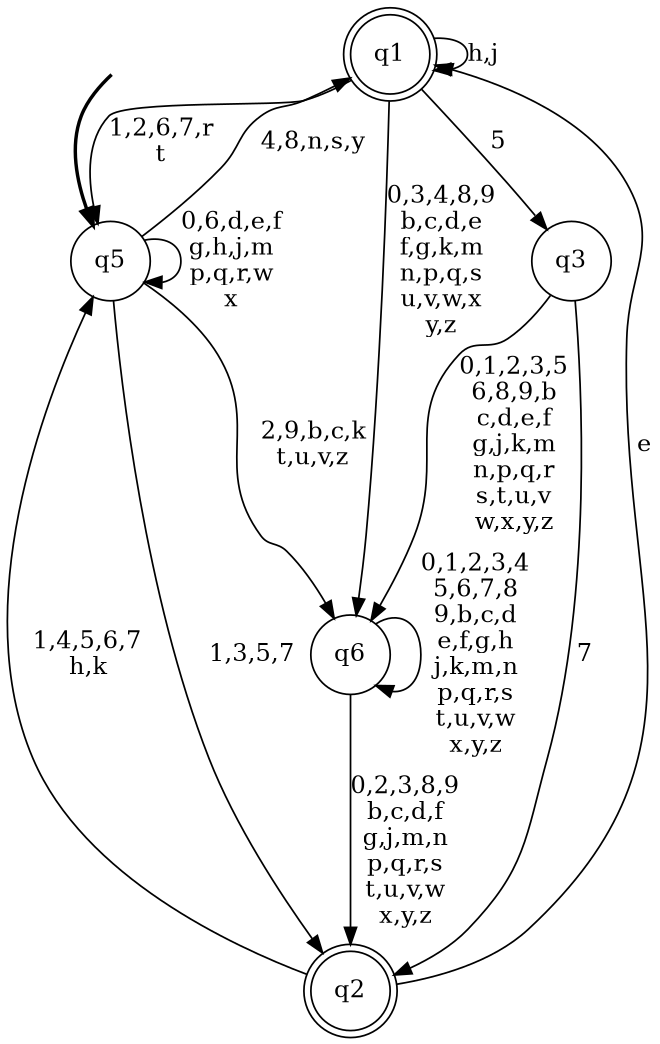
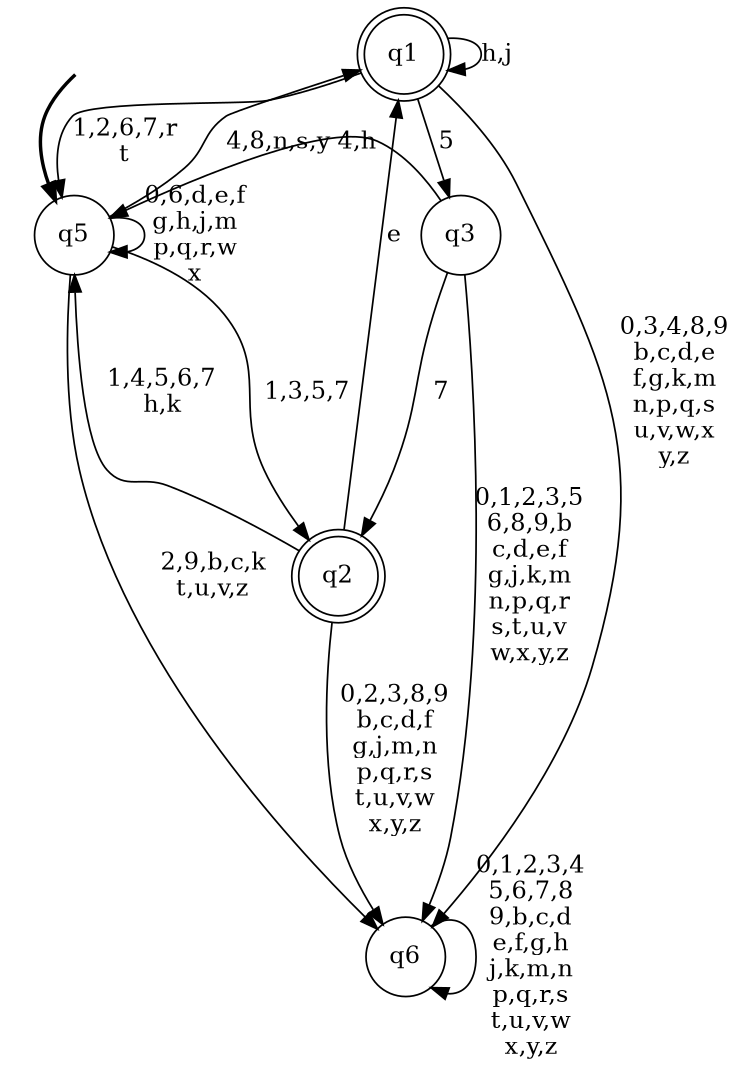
edge "q3" -> "q5": added, label "4,h"
edge "q6" -> "q2": reversed
